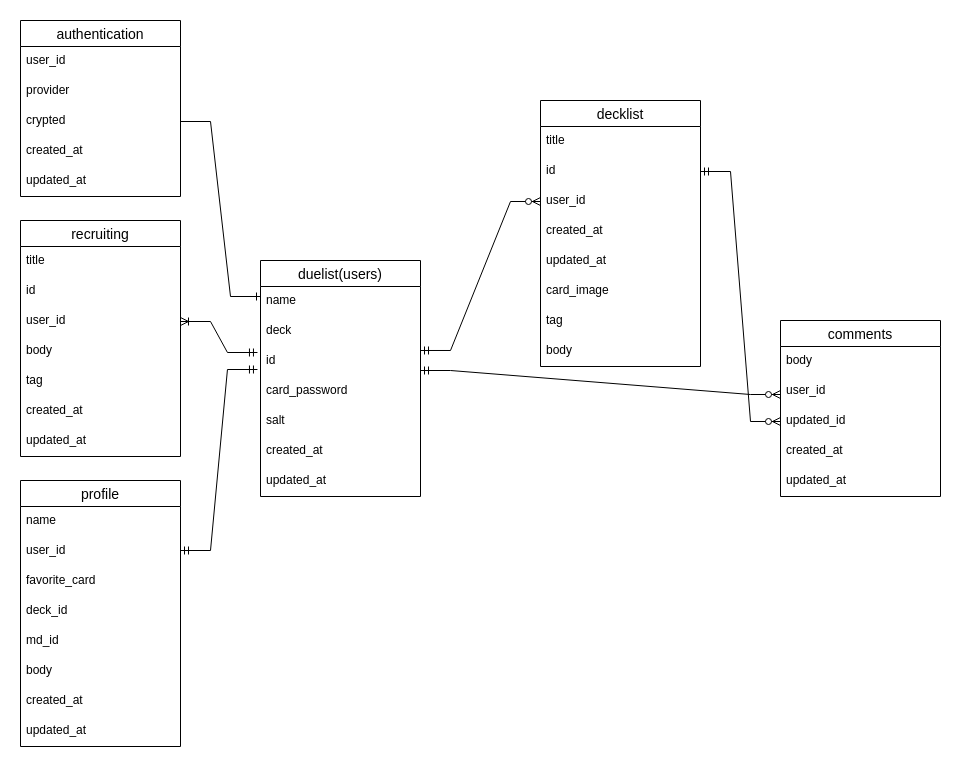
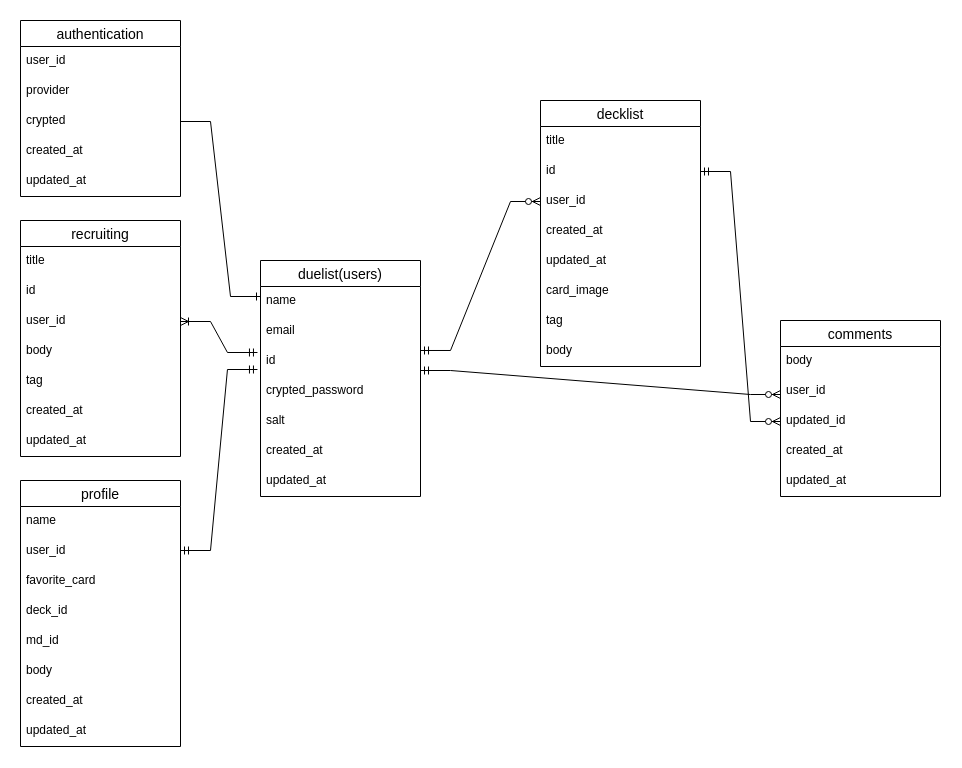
node "deck": label "deck" -> "email"
node "card_password": label "card_password" -> "crypted_password"
